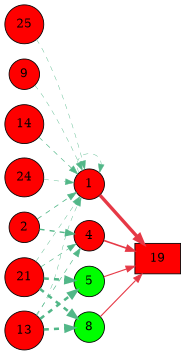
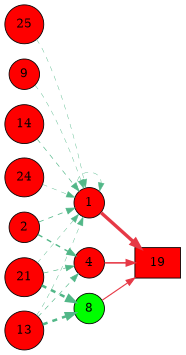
node "5": removed
